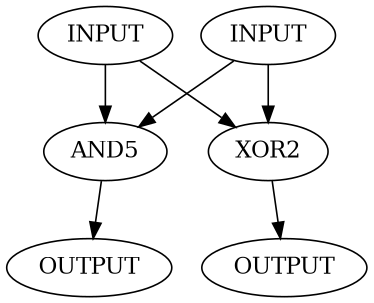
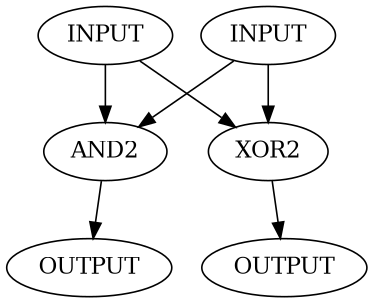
node "AND5": label "AND5" -> "AND2"
